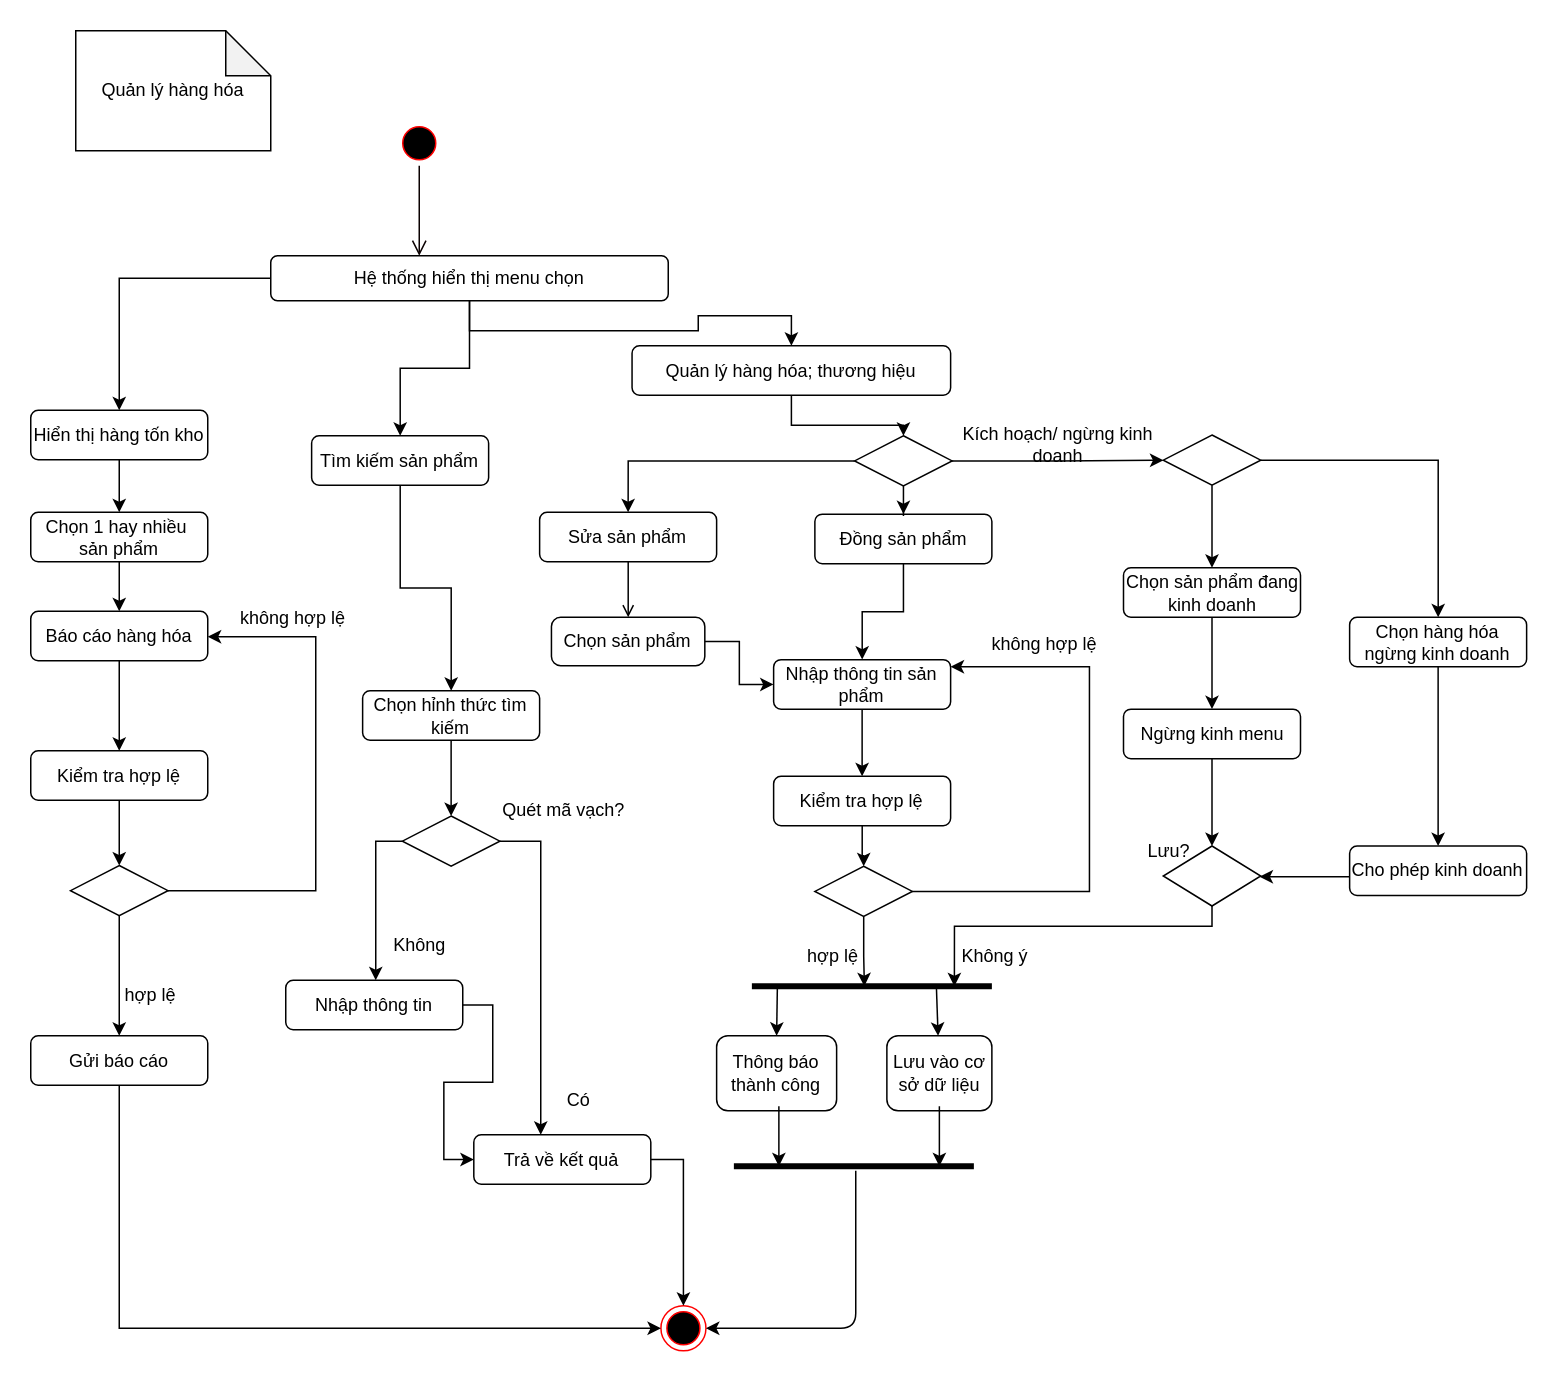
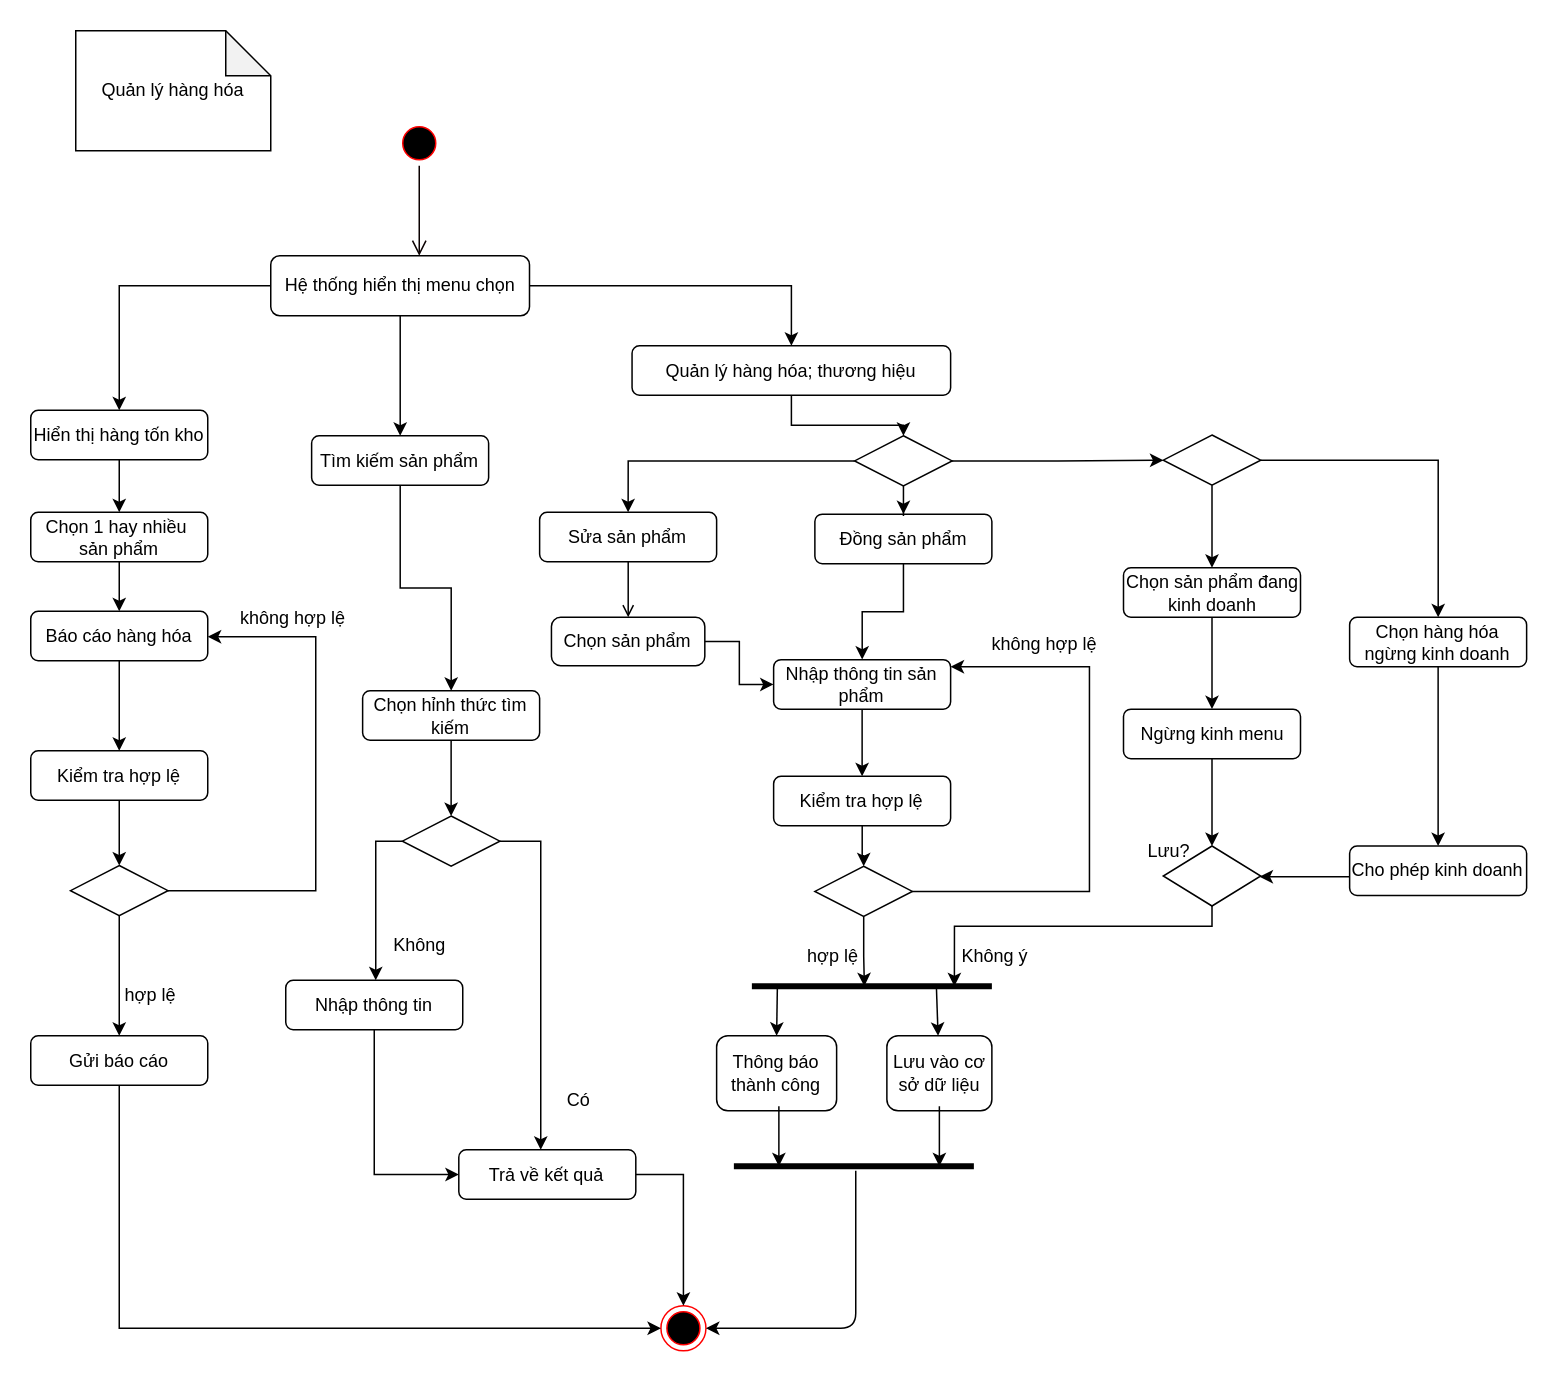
node "Hệ thống hiển thị menu chọn": size 398x45 -> 259x60
node "Kích hoạch/ ngừng kinh doanh": removed
node "Quét mã vạch?": removed
node "Trả về kết quả": moved (562, 1160) -> (547, 1175)
